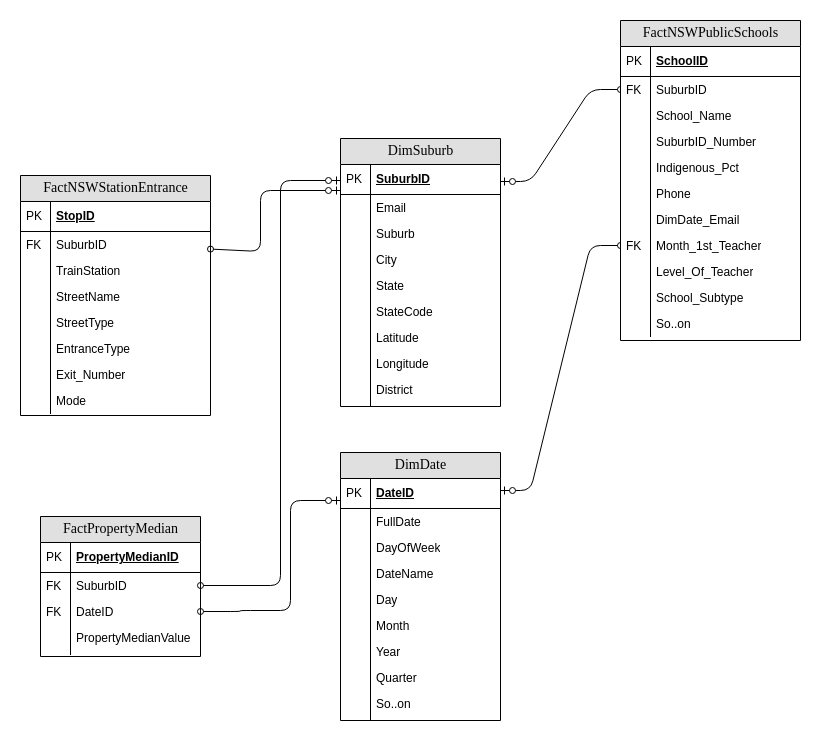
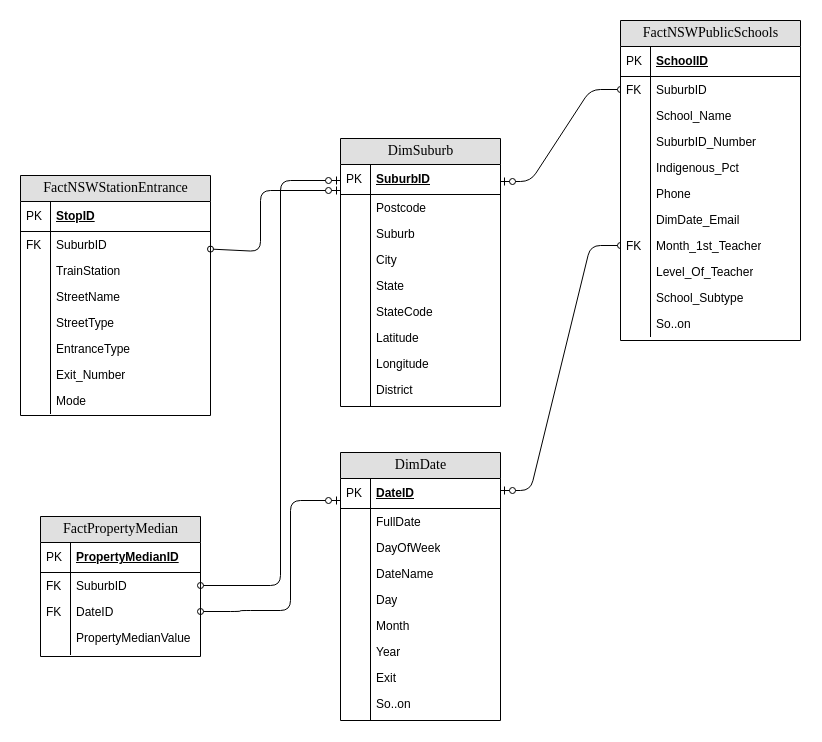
node "Email": label "Email" -> "Postcode"
node "Quarter": label "Quarter" -> "Exit"
